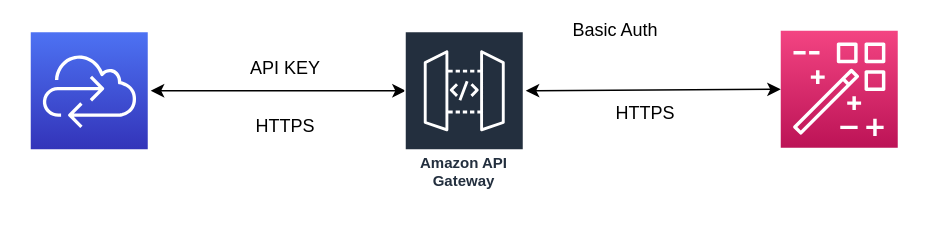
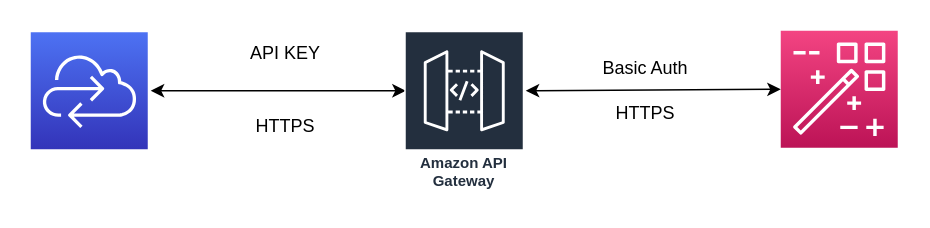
node "Basic Auth": moved (616, 31) -> (646, 68)
node "API KEY": moved (286, 68) -> (286, 53)
